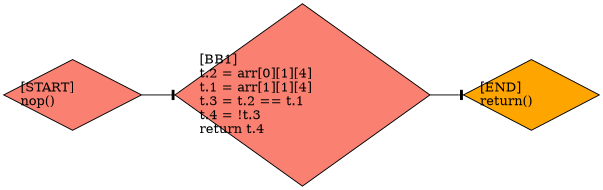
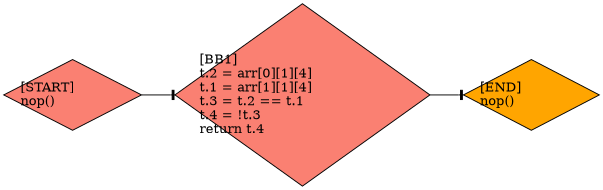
node "[END] return()": label "[END] return()" -> "[END] nop()"
